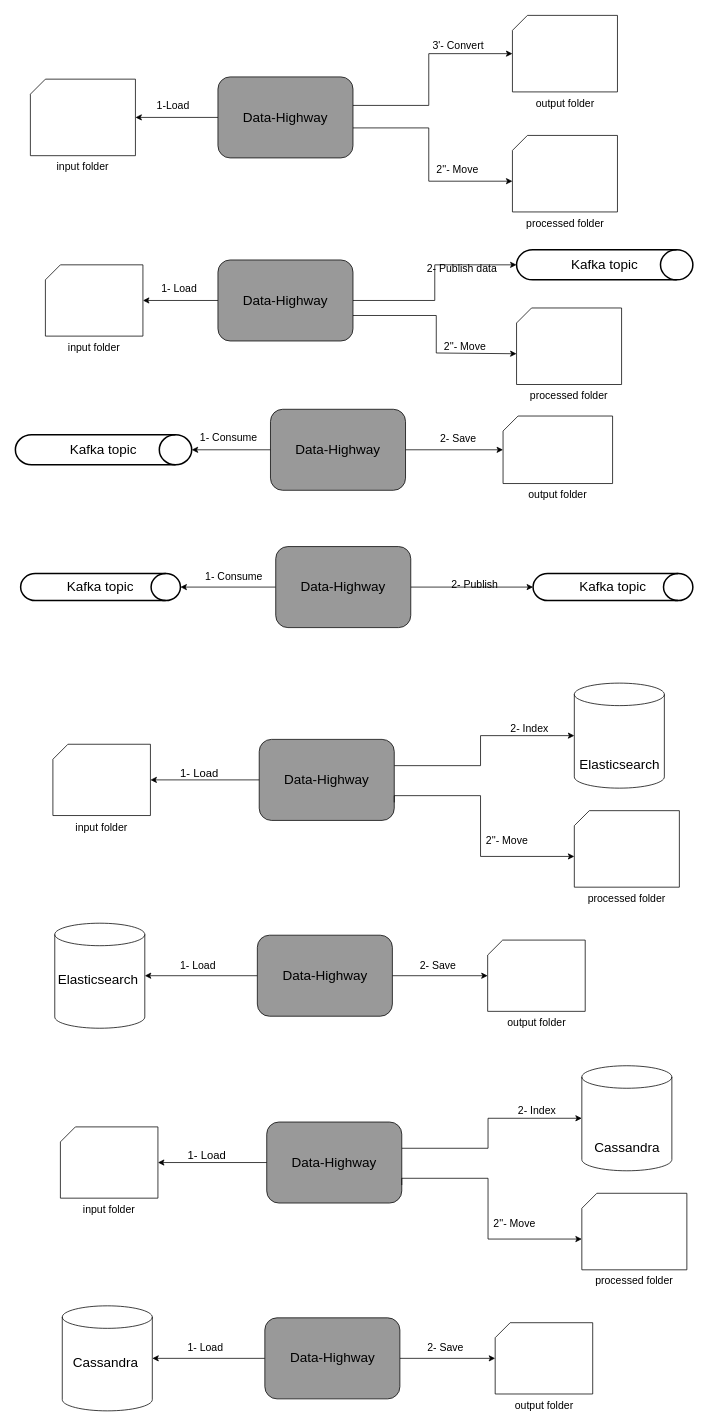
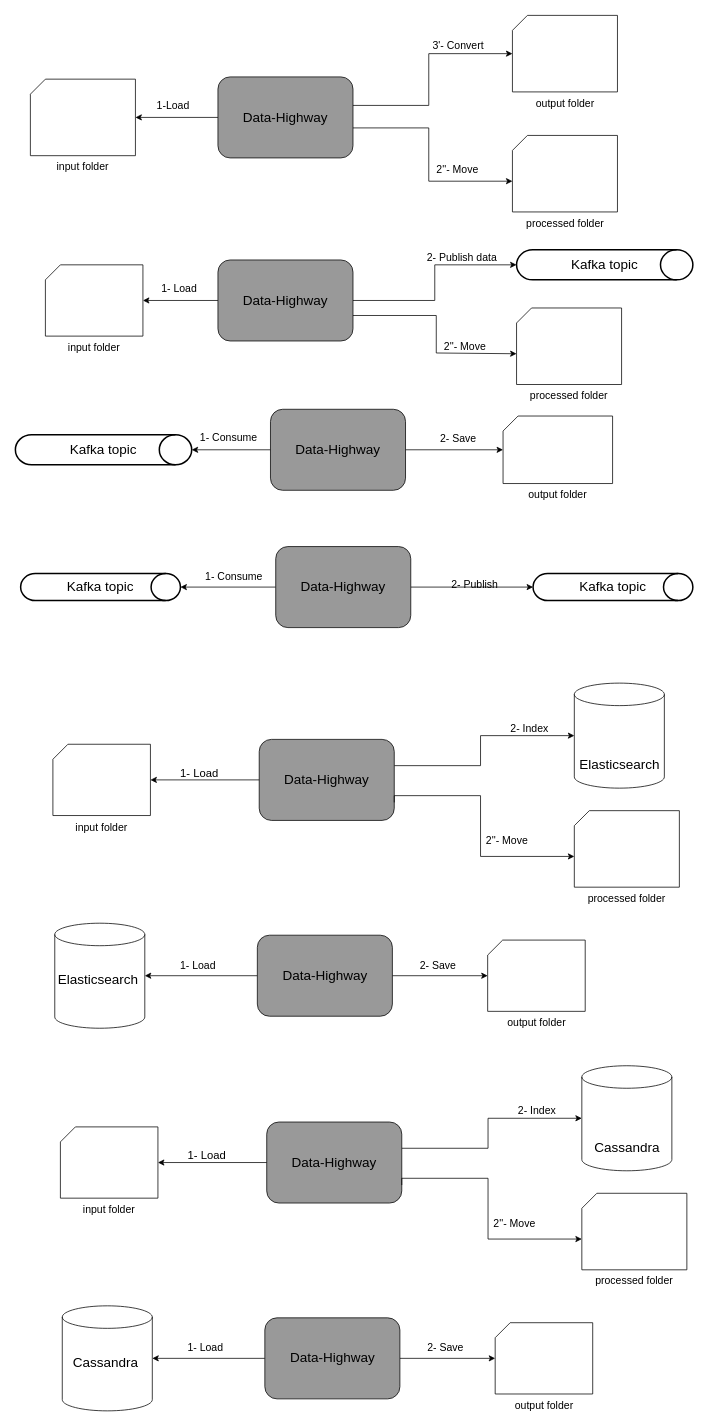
node "2- Publish data": moved (462, 269) -> (462, 257)
